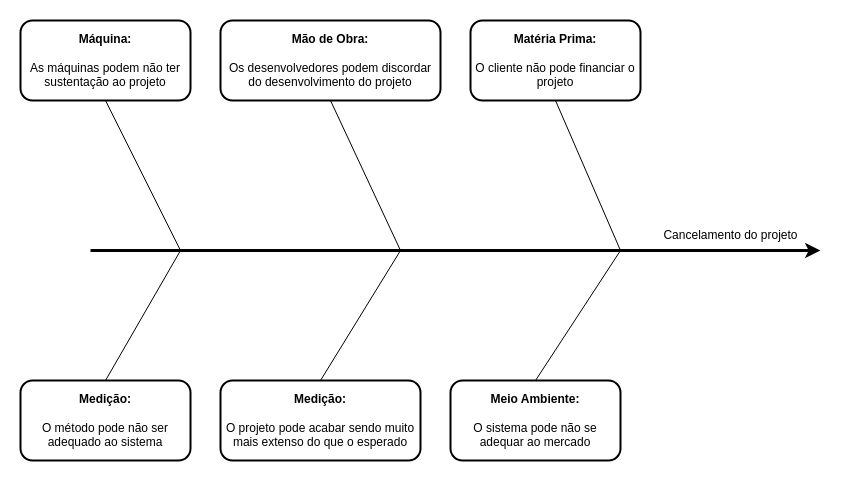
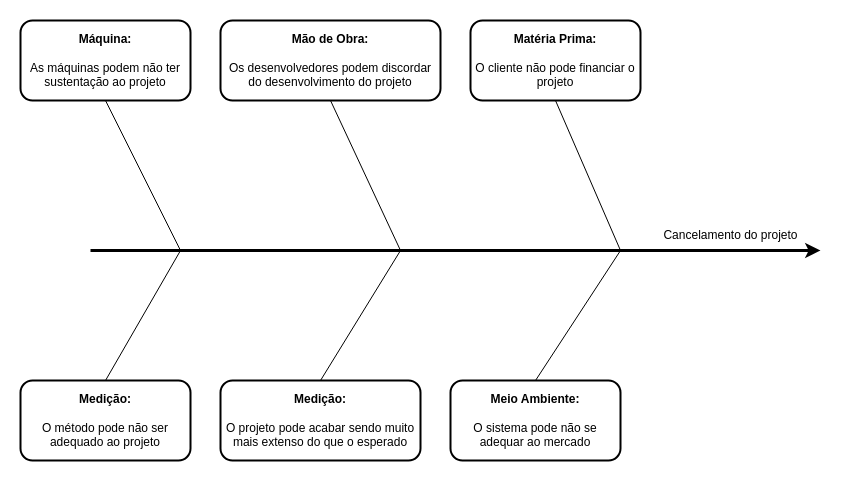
node "Medição: O método pode não ser adequado ao sistema": label "Medição: O método pode não ser adequado ao sistema" -> "Medição: O método pode não ser adequado ao projeto"
